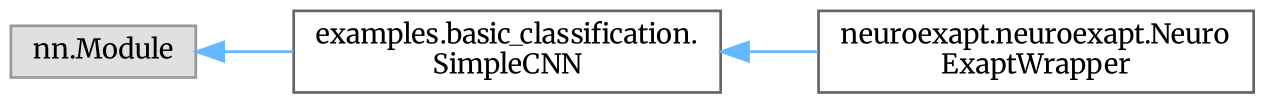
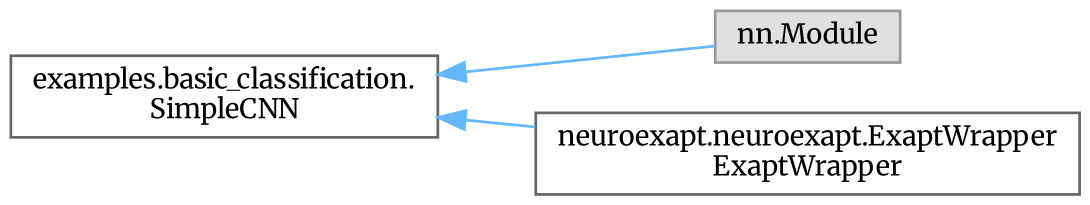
edge "examples.basic_classification. SimpleCNN" -> "nn.Module": reversed
node "neuroexapt.neuroexapt.Neuro ExaptWrapper": label "neuroexapt.neuroexapt.Neuro ExaptWrapper" -> "neuroexapt.neuroexapt.ExaptWrapper ExaptWrapper"
